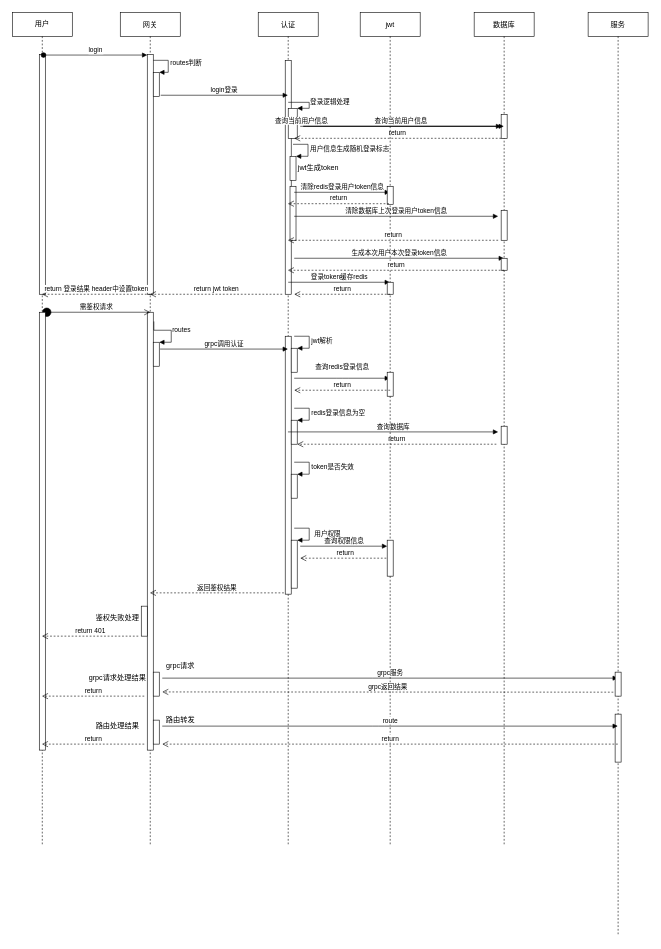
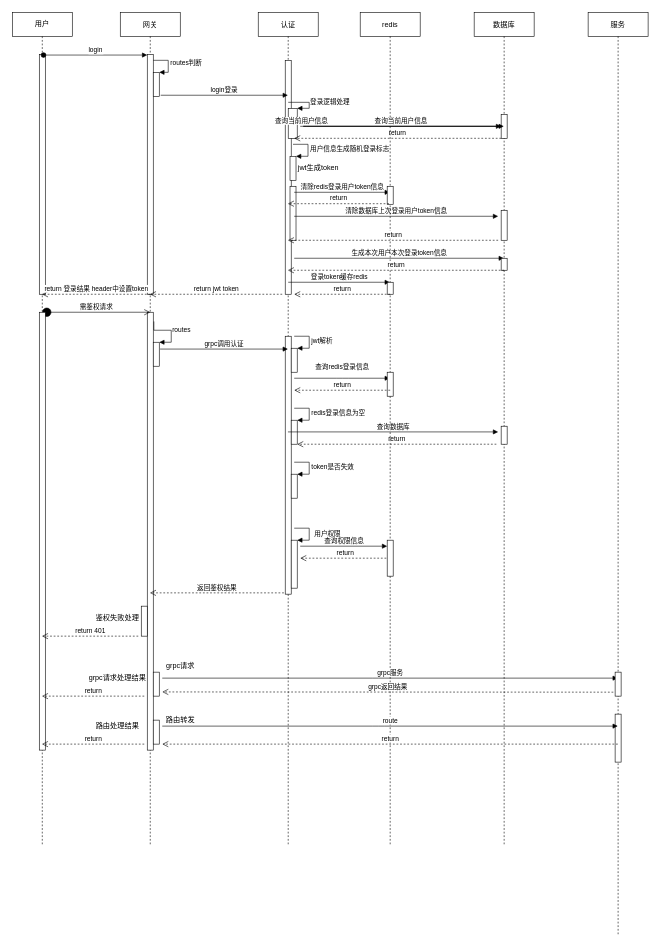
node "jwt": label "jwt" -> "redis"
